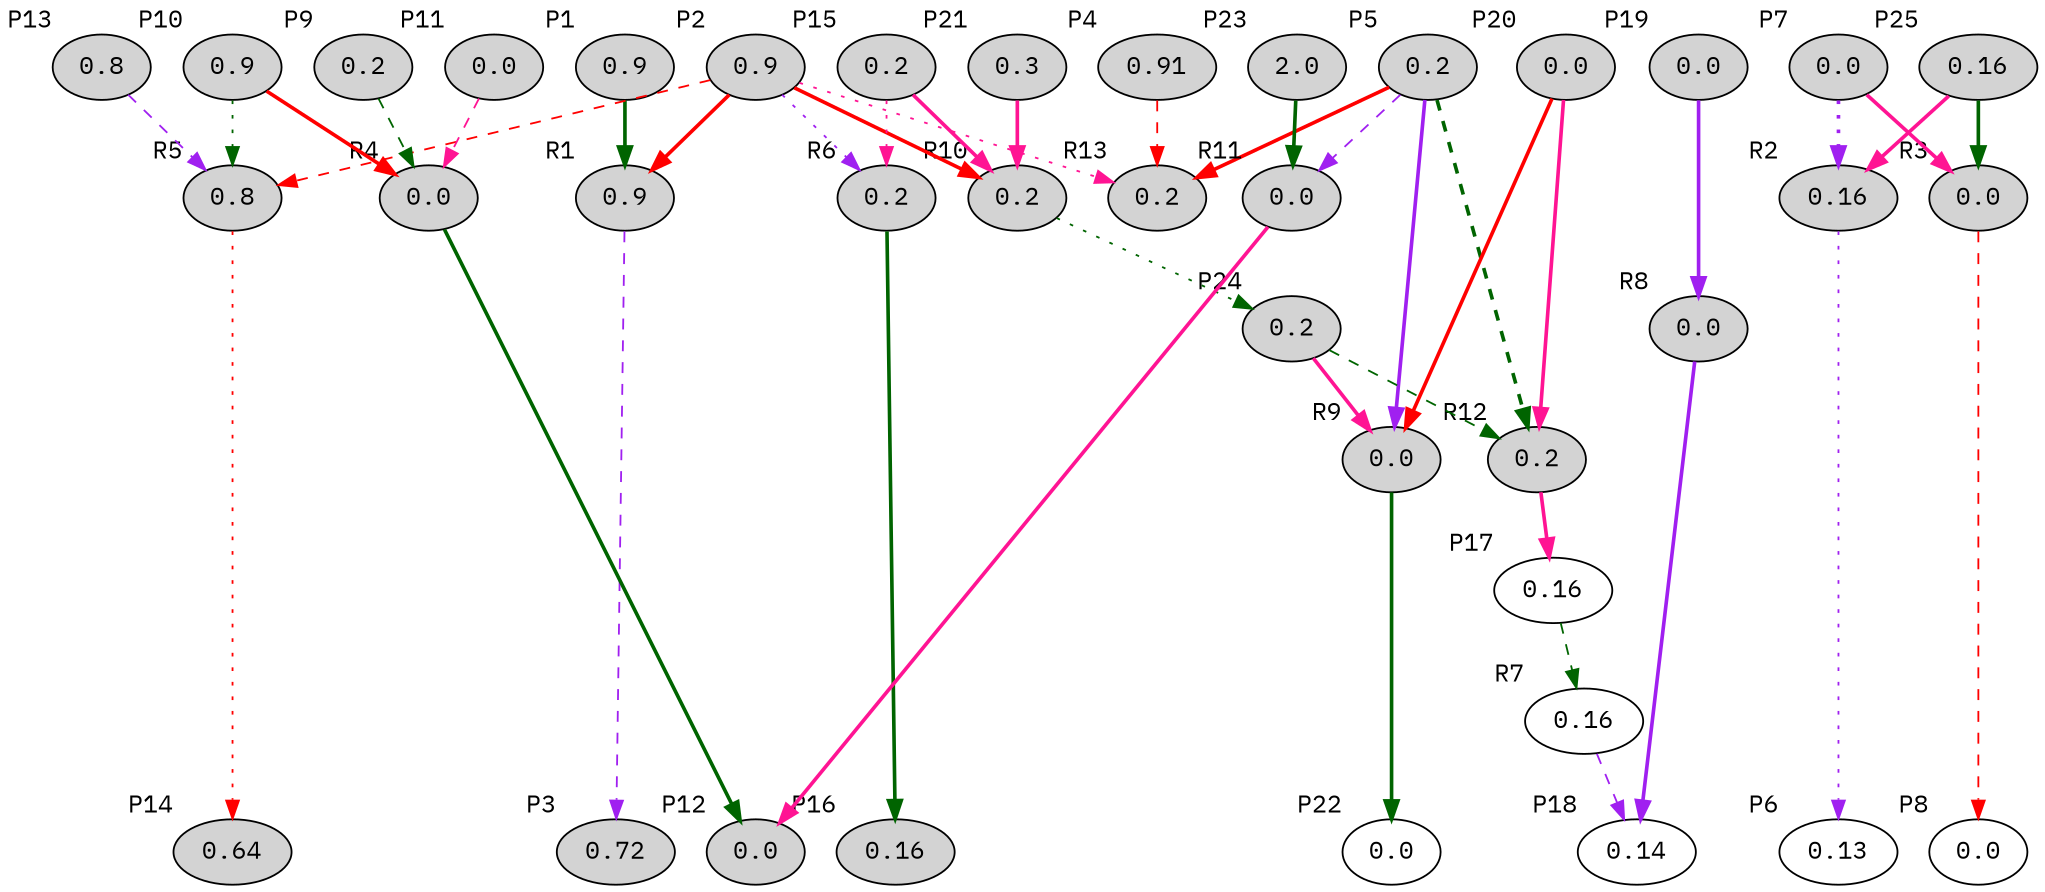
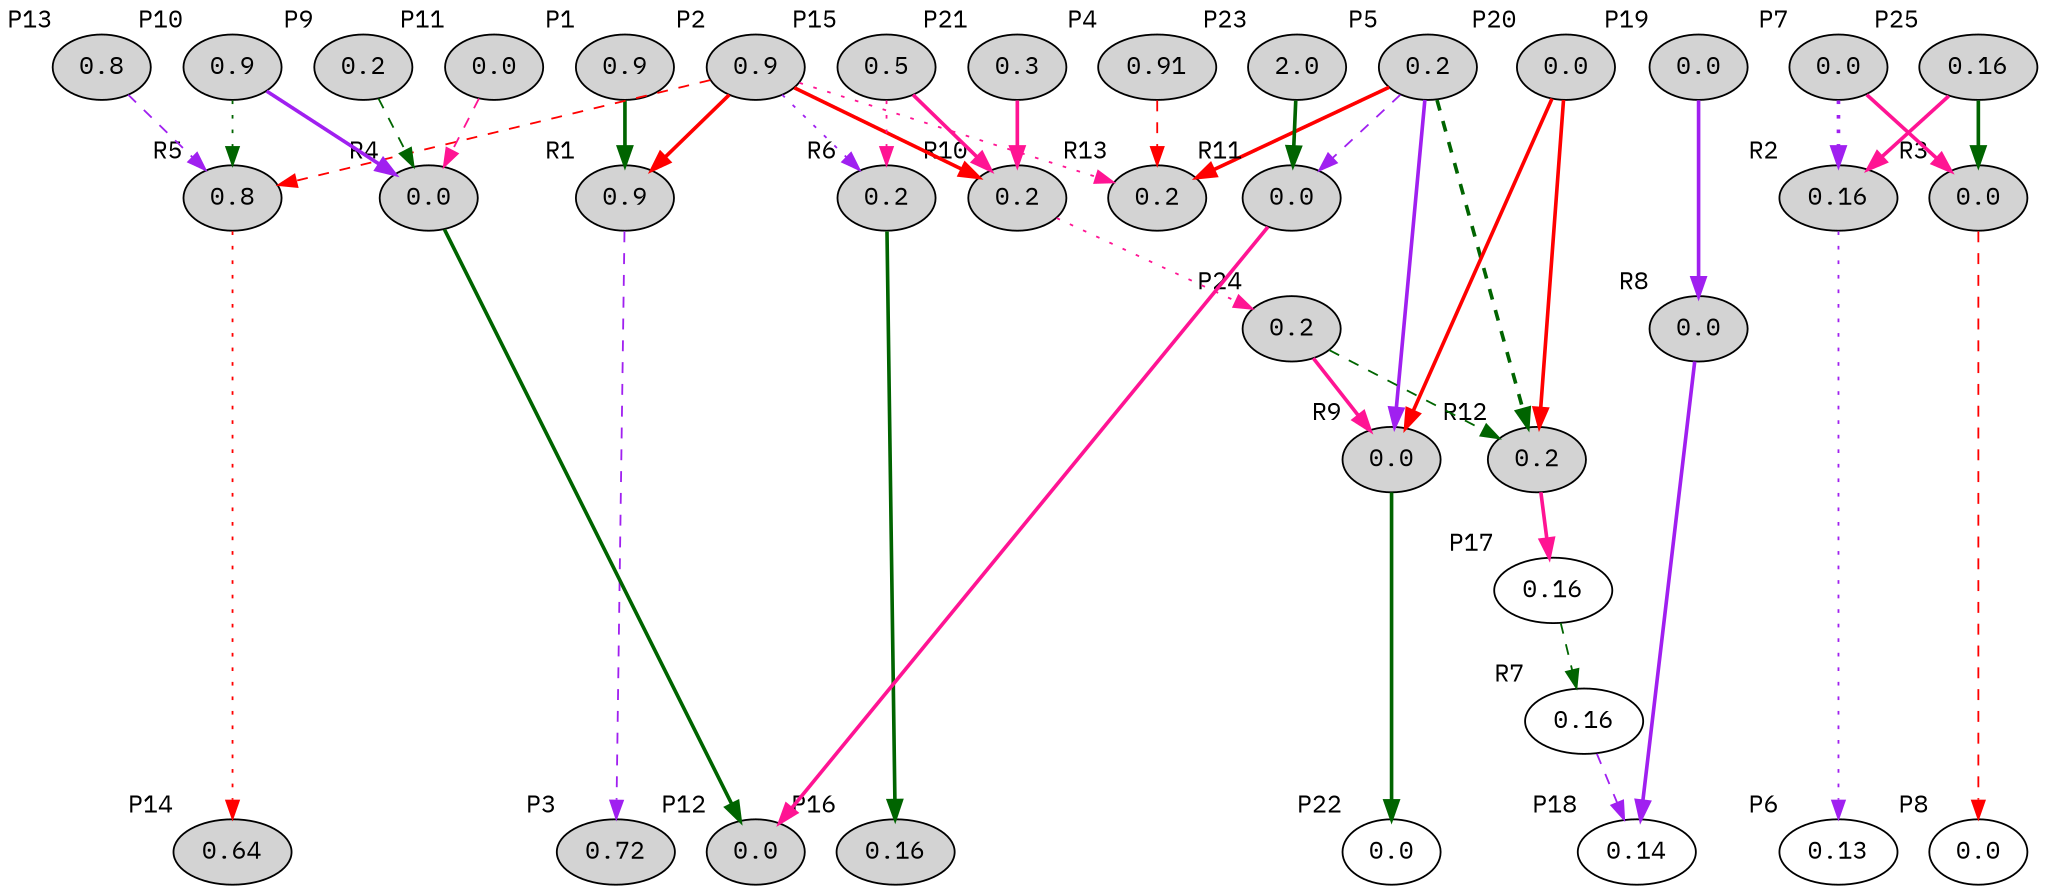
node "0.2 P15": label "0.2 P15" -> "0.5 P15"
edge "0.9 P10" -> "0.0 R4": color red -> purple
edge "0.0 P20" -> "0.2 R12": color deeppink -> red
edge "0.2 R10" -> "0.2 P24": color darkgreen -> deeppink
